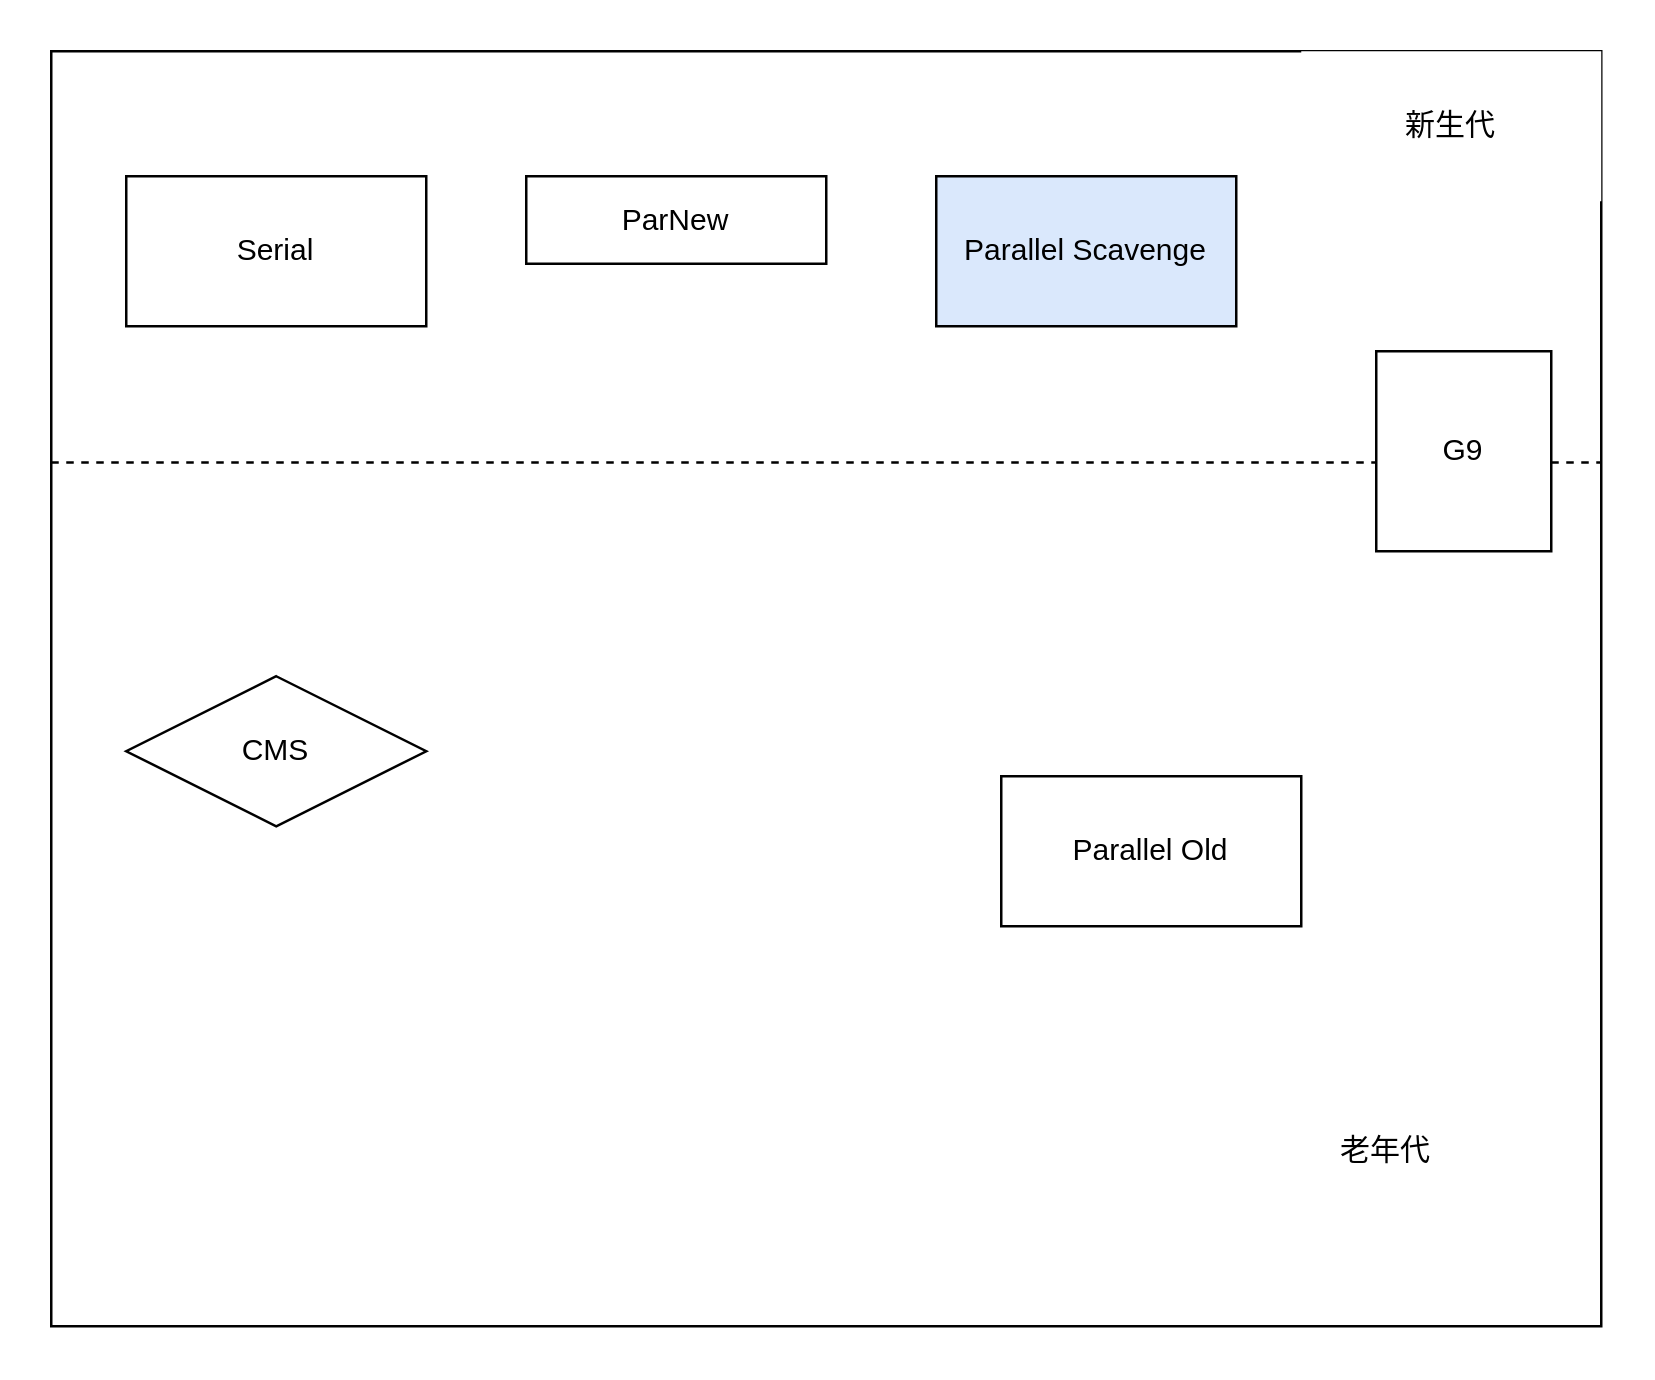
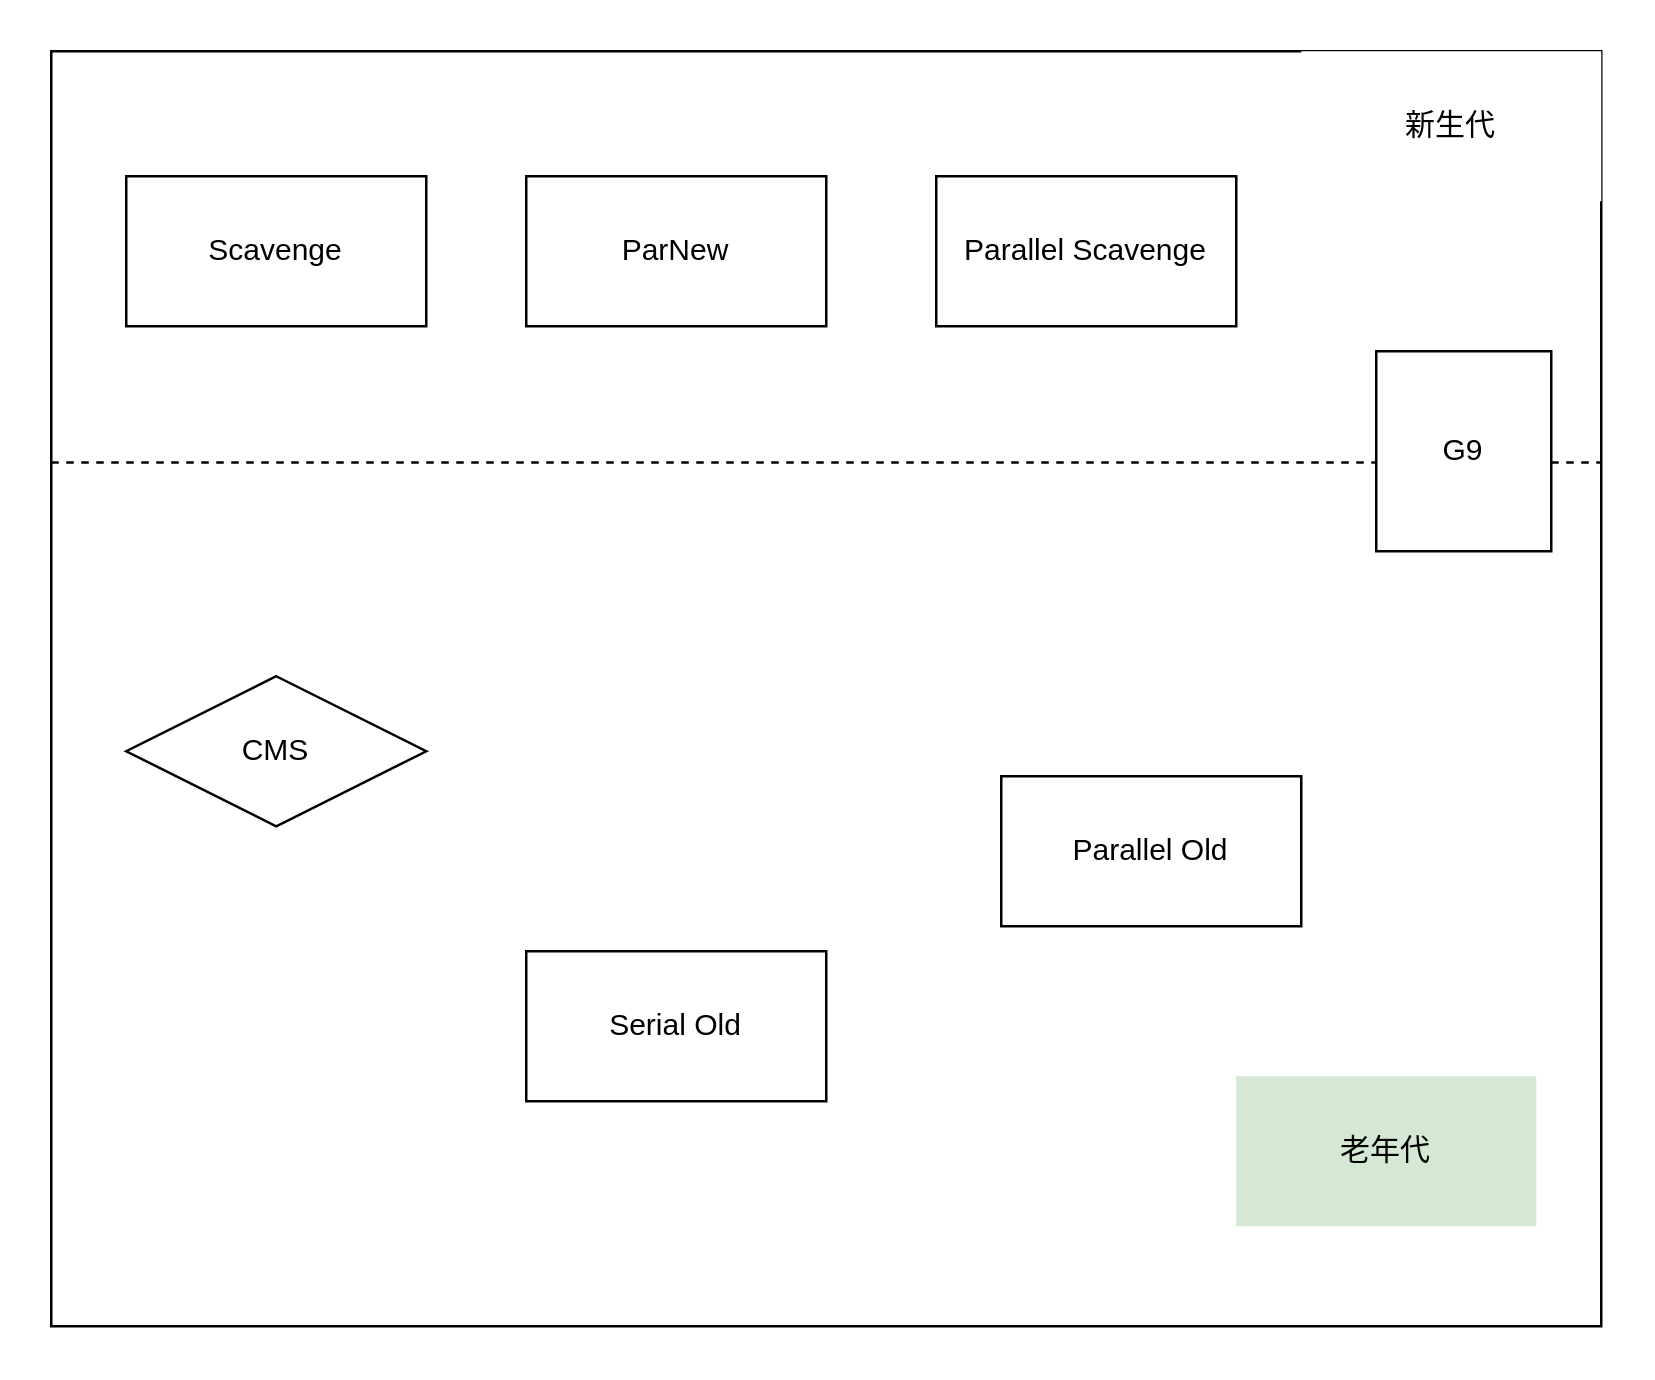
node "ParNew": size 300x88 -> 300x150
node "Serial": label "Serial" -> "Scavenge"
node "Parallel Scavenge": fillcolor #dae8fc -> #ffffff
node "Serial Old": added
node "老年代": fillcolor #ffffff -> #d5e8d4
